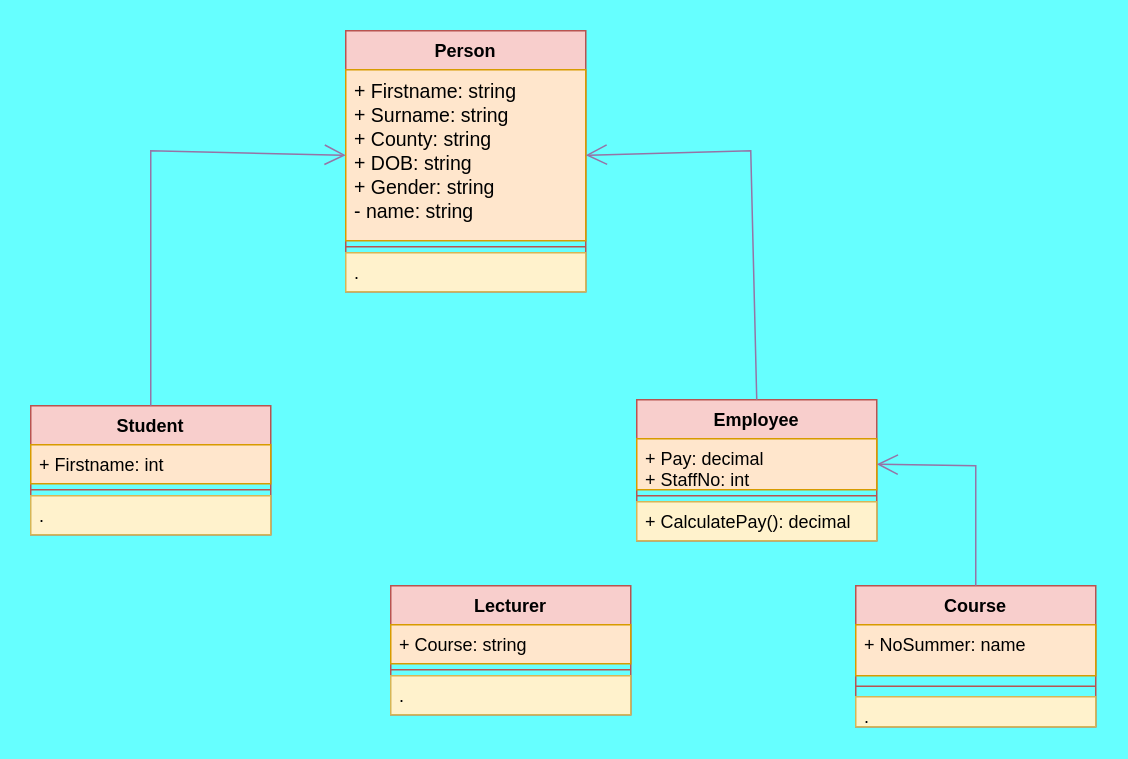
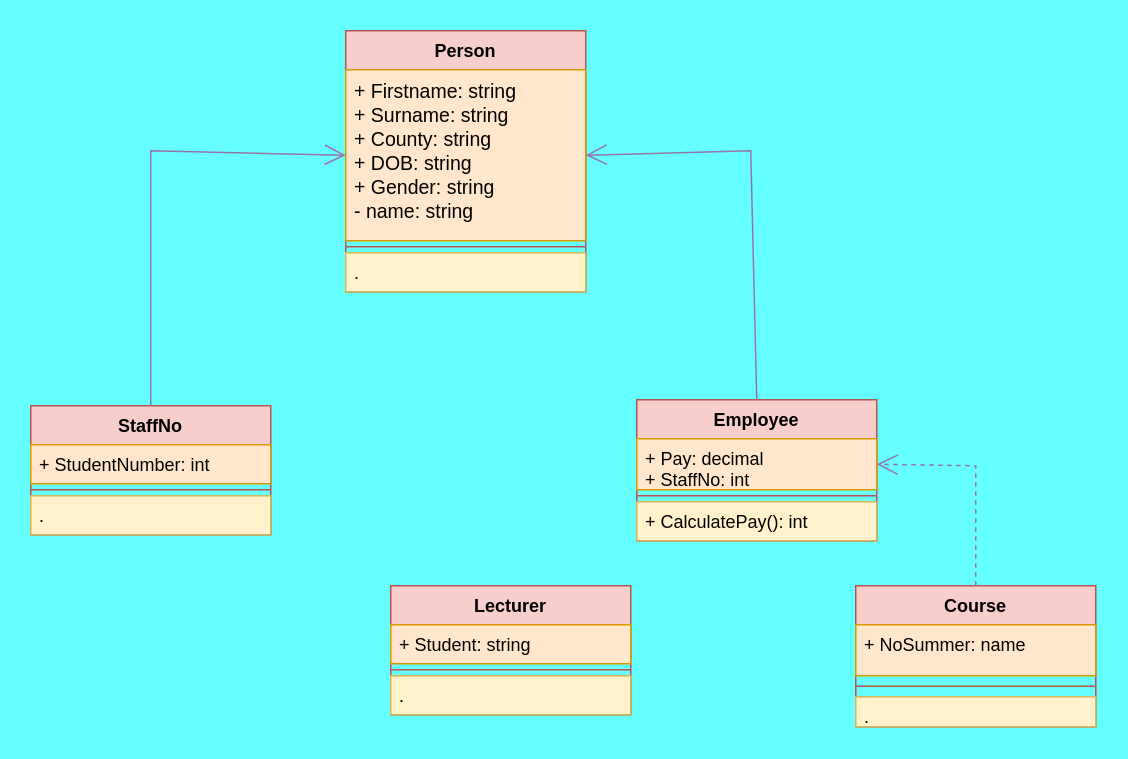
node "Student": label "Student" -> "StaffNo"
node "+ Firstname: int": label "+ Firstname: int" -> "+ StudentNumber: int"
edge "Course" -> "+ Pay: decimal + StaffNo: int": style solid -> dashed
node "+ CalculatePay(): decimal": label "+ CalculatePay(): decimal" -> "+ CalculatePay(): int"
node "+ Course: string": label "+ Course: string" -> "+ Student: string"
